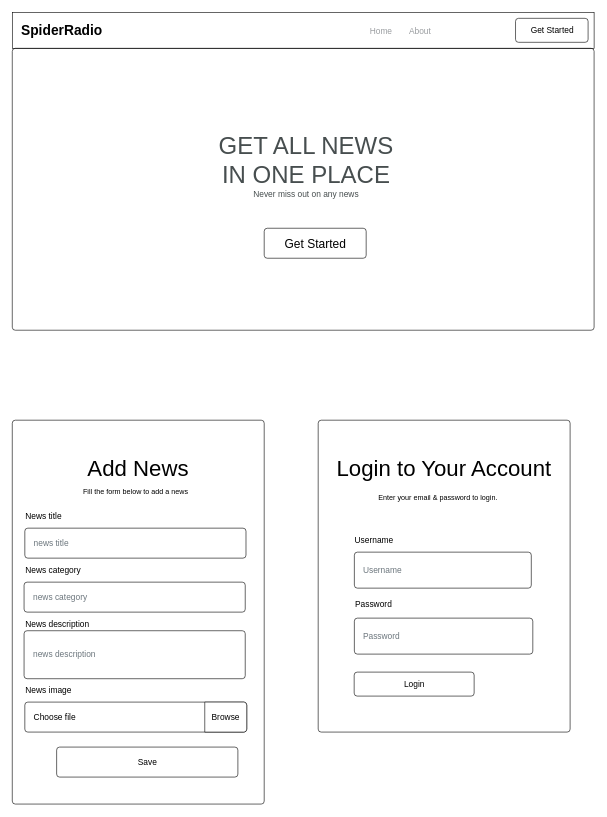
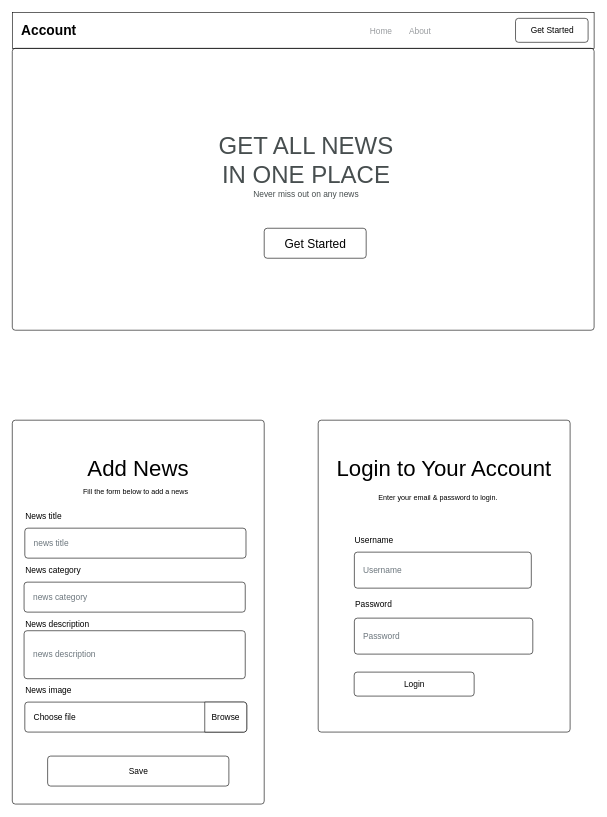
node "SpiderRadio": label "SpiderRadio" -> "Account"
node "Save": moved (147, 762) -> (138, 771)
